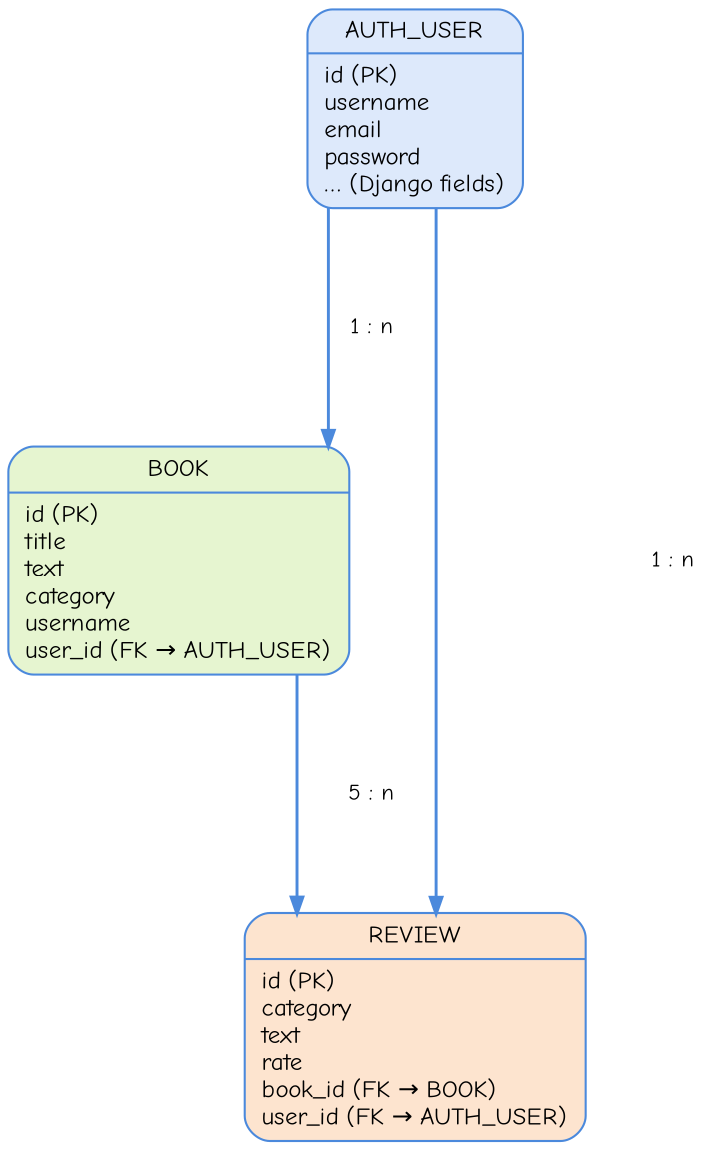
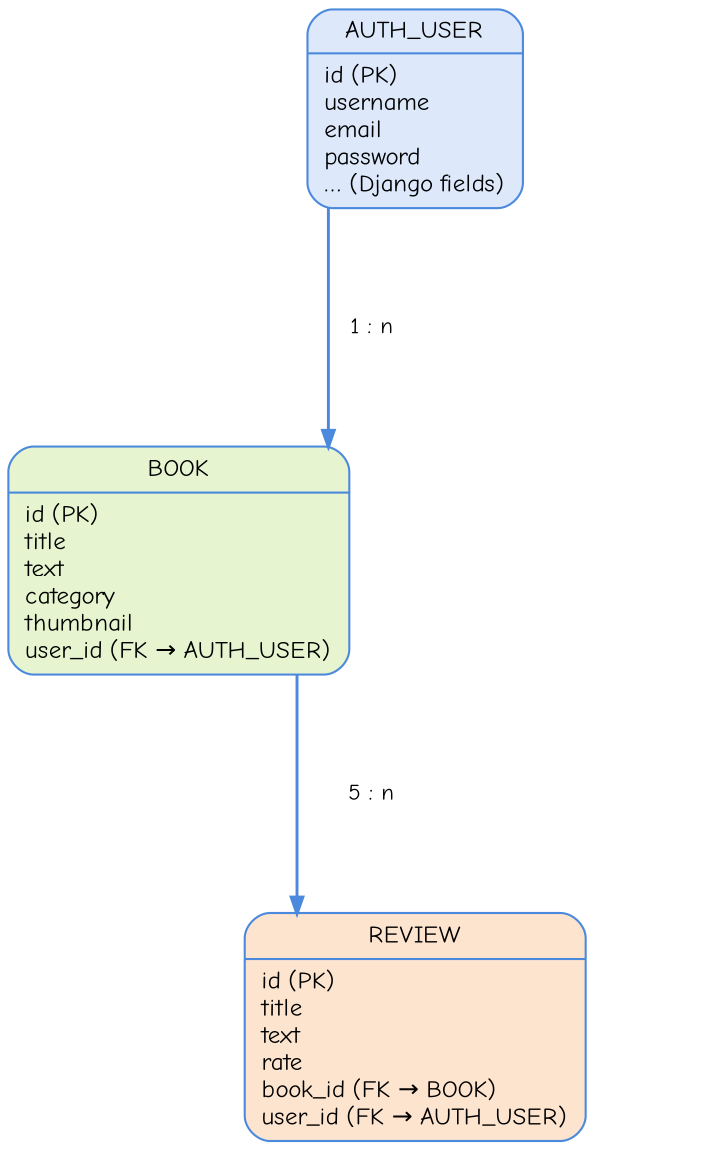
edge "AUTH_USER" -> "REVIEW": removed, label "1 : n"
node "BOOK": text "username" -> "thumbnail"
node "REVIEW": text "category" -> "title"
